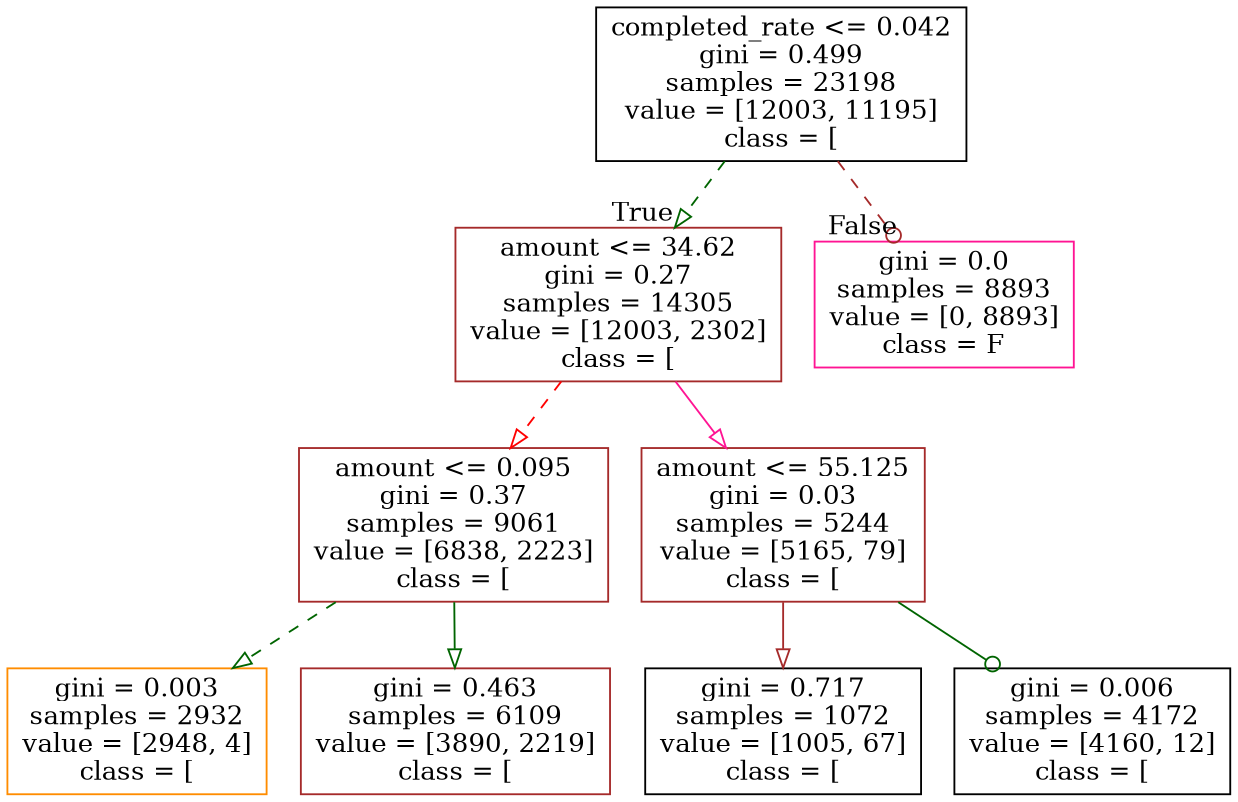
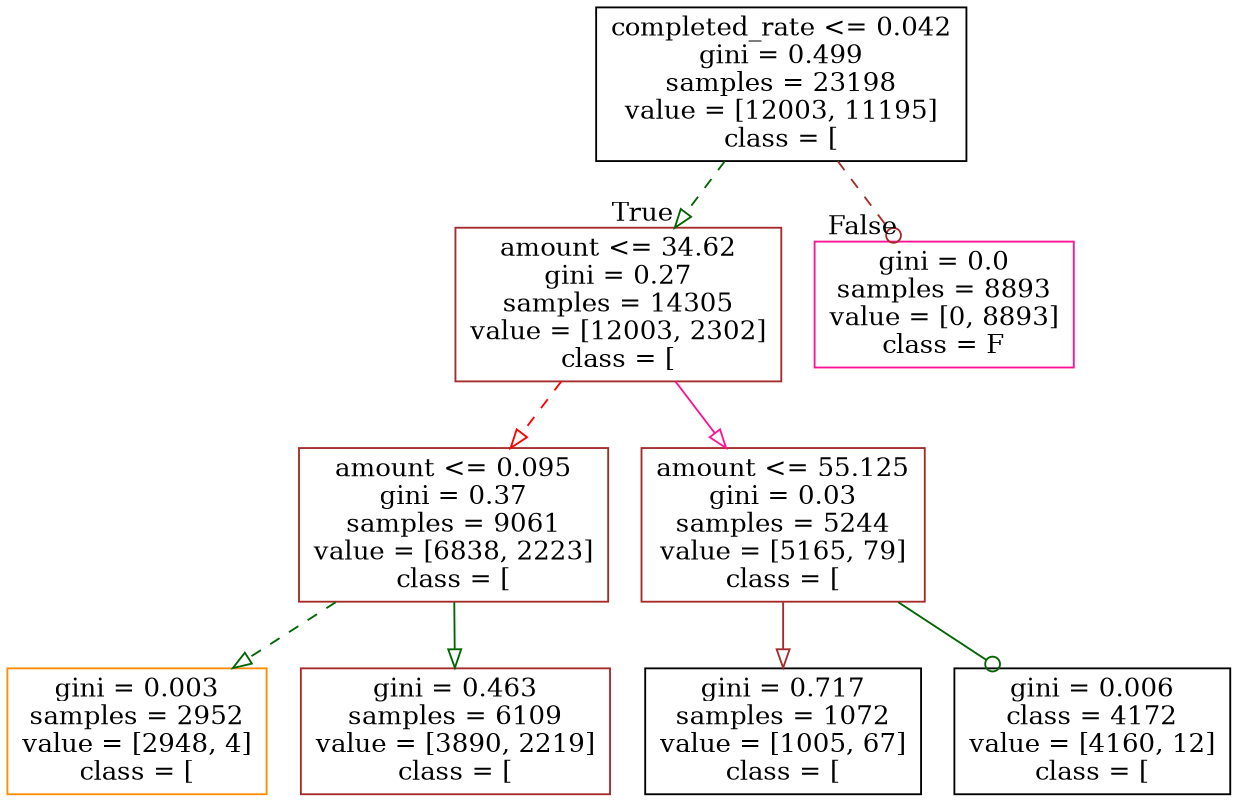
node "gini = 0.003 samples = 2932 value = [2948, 4] class = [": label "gini = 0.003 samples = 2932 value = [2948, 4] class = [" -> "gini = 0.003 samples = 2952 value = [2948, 4] class = ["
node "gini = 0.006 samples = 4172 value = [4160, 12] class = [": label "gini = 0.006 samples = 4172 value = [4160, 12] class = [" -> "gini = 0.006 class = 4172 value = [4160, 12] class = ["
